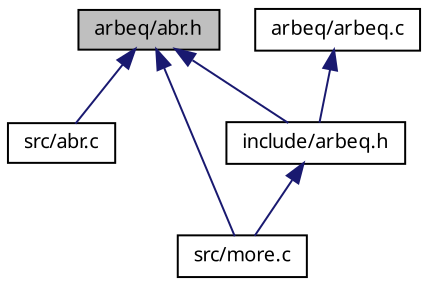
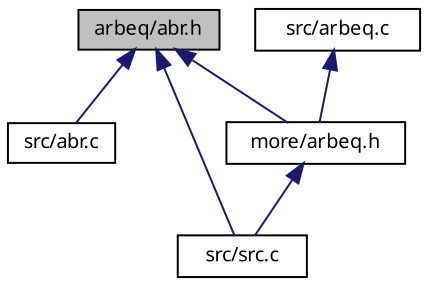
node "arbeq/arbeq.c": label "arbeq/arbeq.c" -> "src/arbeq.c"
node "include/arbeq.h": label "include/arbeq.h" -> "more/arbeq.h"
node "src/more.c": label "src/more.c" -> "src/src.c"
